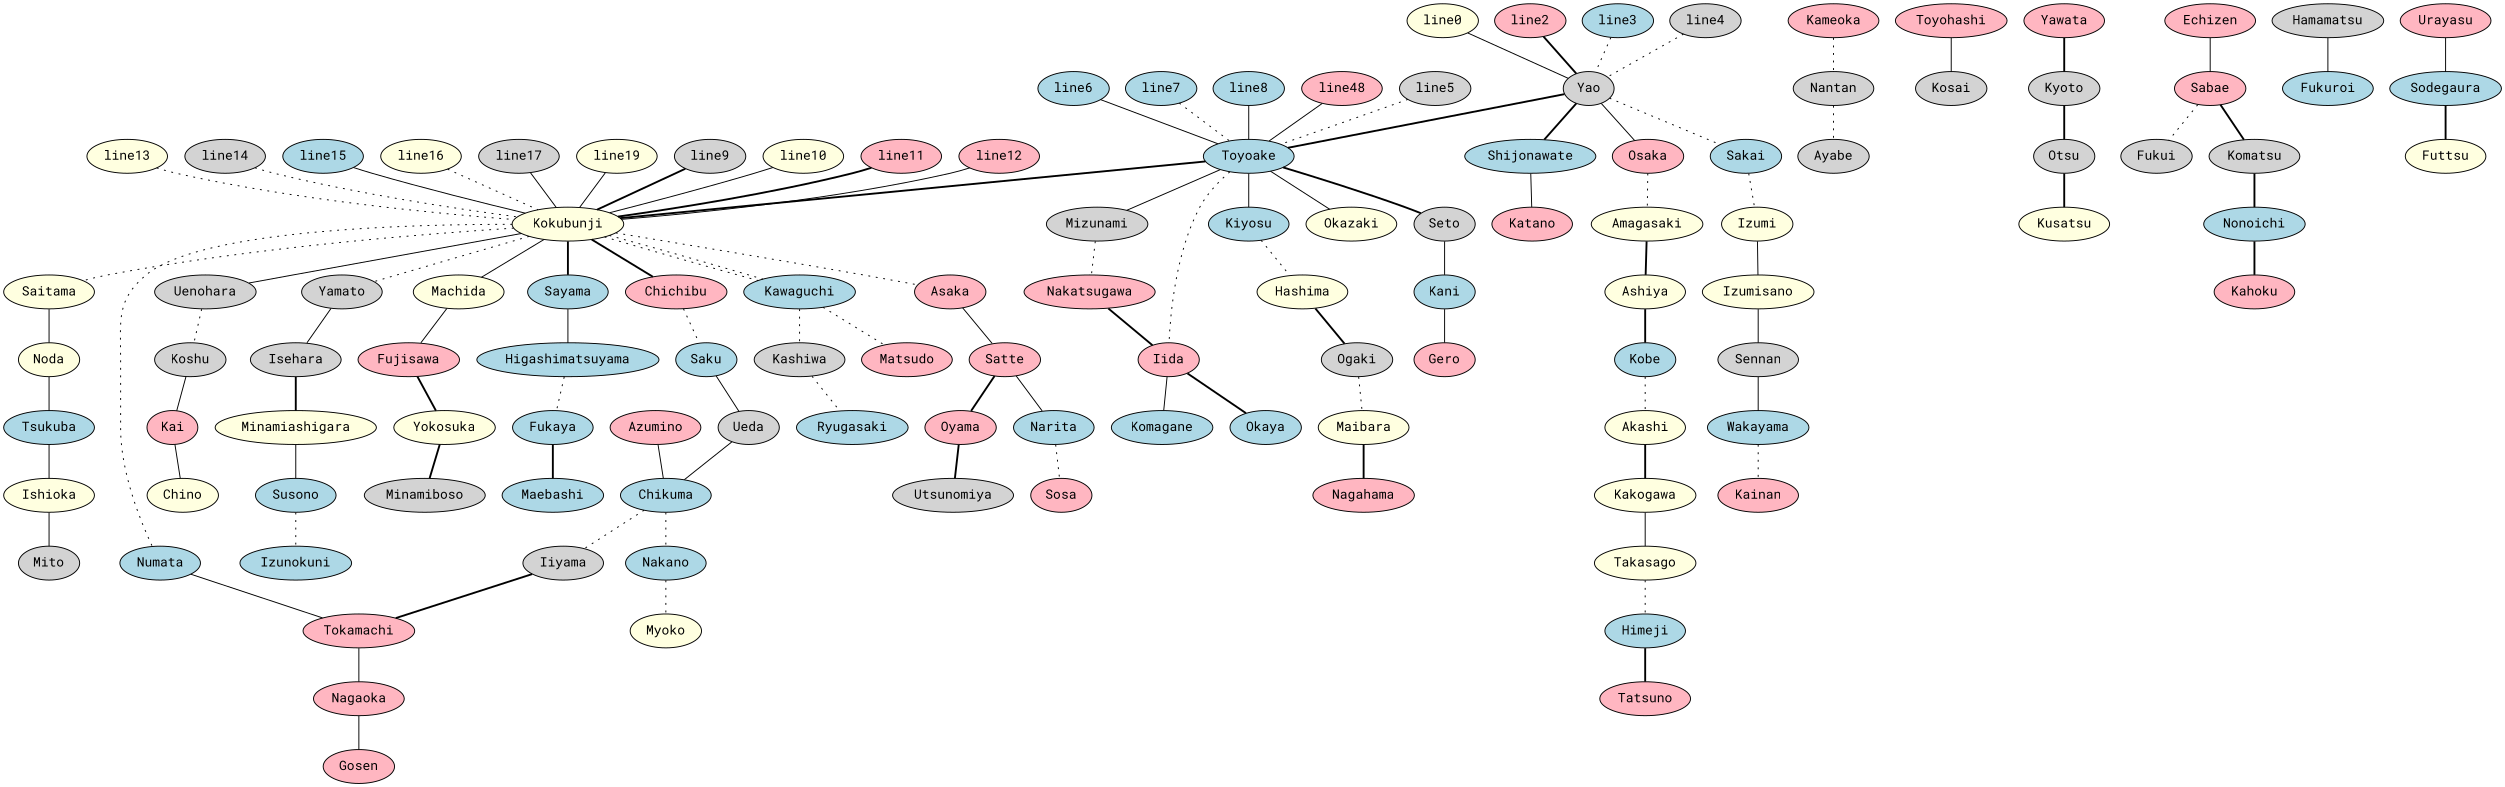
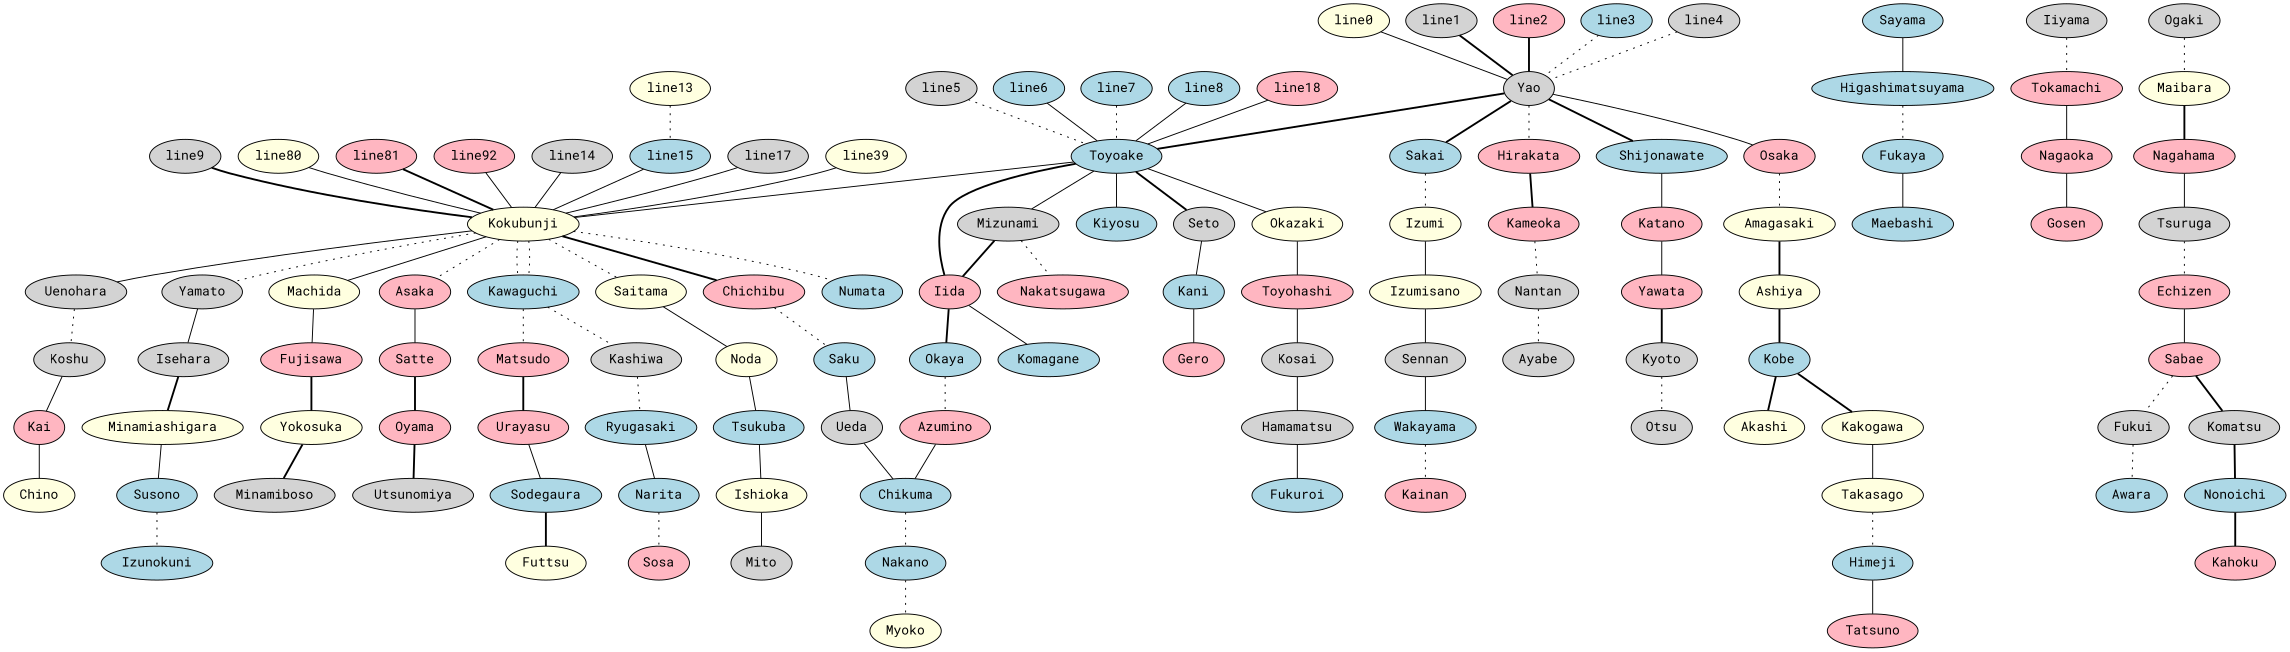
node "line1": added
node "line48": label "line48" -> "line18"
edge "Yao" -- "Sakai": style dotted -> bold
edge "Kyoto" -- "Otsu": style bold -> dotted
node "line16": removed
node "line19": label "line19" -> "line39"
node "line10": label "line10" -> "line80"
node "line11": label "line11" -> "line81"
node "line12": label "line12" -> "line92"
node "Hirakata": added
edge "Toyoake" -- "Kokubunji": style bold -> solid
edge "line14" -- "Kokubunji": style dotted -> solid
edge "line13" -- "Kokubunji": now "line13" -- "line15"
node "Kusatsu": removed
node "Tsuruga": added
edge "Toyoake" -- "Iida": style dotted -> bold
edge "Kokubunji" -- "Sayama": removed
edge "Okazaki" -- "Toyohashi": added
edge "Katano" -- "Yawata": added
node "Hashima": removed
edge "Nakatsugawa" -- "Iida": now "Mizunami" -- "Iida"
edge "Satte" -- "Narita": now "Ryugasaki" -- "Narita"
edge "Matsudo" -- "Urayasu": added
edge "Okaya" -- "Azumino": added
edge "Kosai" -- "Hamamatsu": added
edge "Kobe" -- "Akashi": style dotted -> bold
edge "Fukaya" -- "Maebashi": style bold -> solid
edge "Akashi" -- "Kakogawa": now "Kobe" -- "Kakogawa"
node "Awara": added
edge "Chikuma" -- "Iiyama": removed
edge "Numata" -- "Tokamachi": removed
edge "Iiyama" -- "Tokamachi": style bold -> dotted
edge "Himeji" -- "Tatsuno": style bold -> solid
